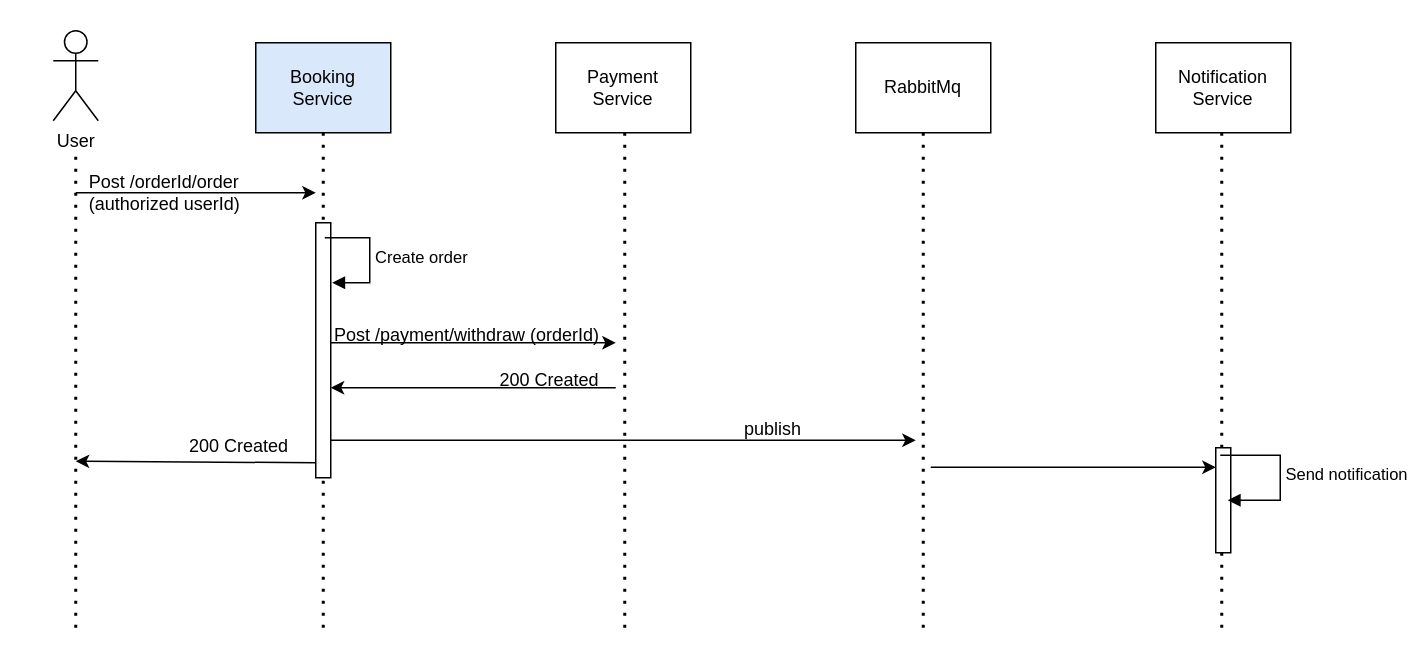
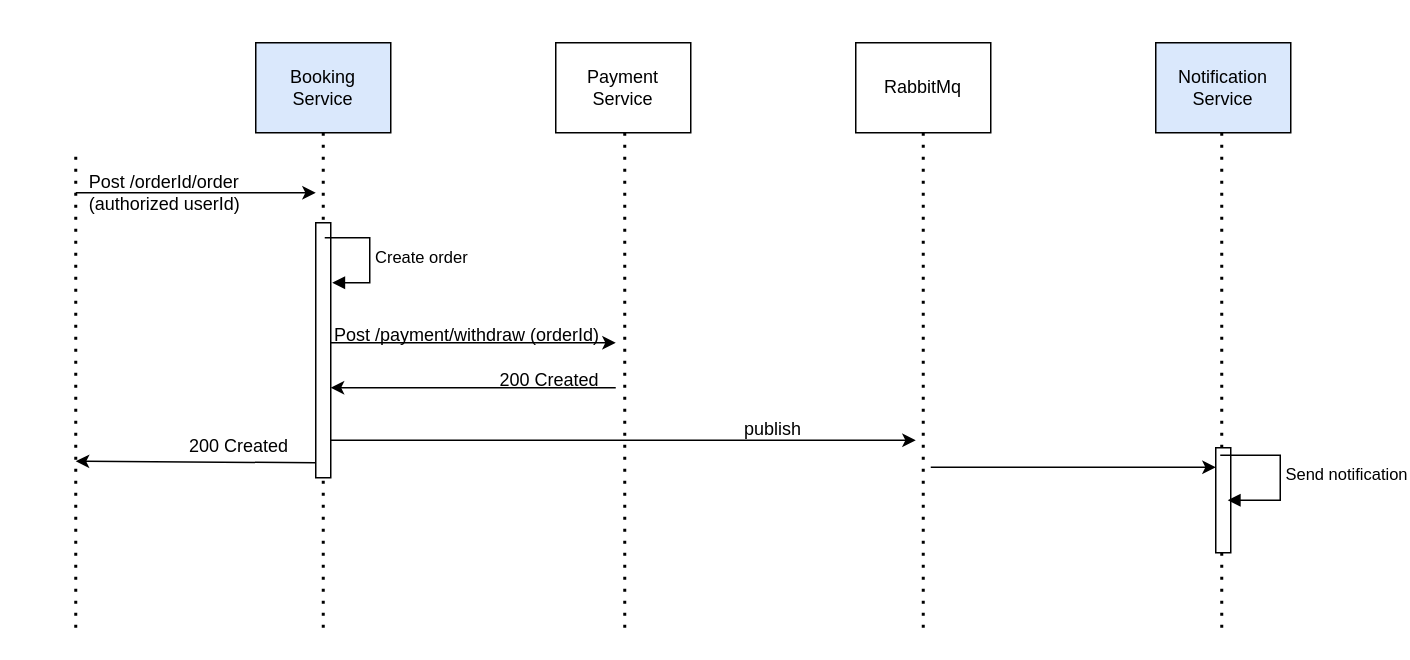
node "User": removed
node "Notification Service": fillcolor #ffffff -> #dae8fc
